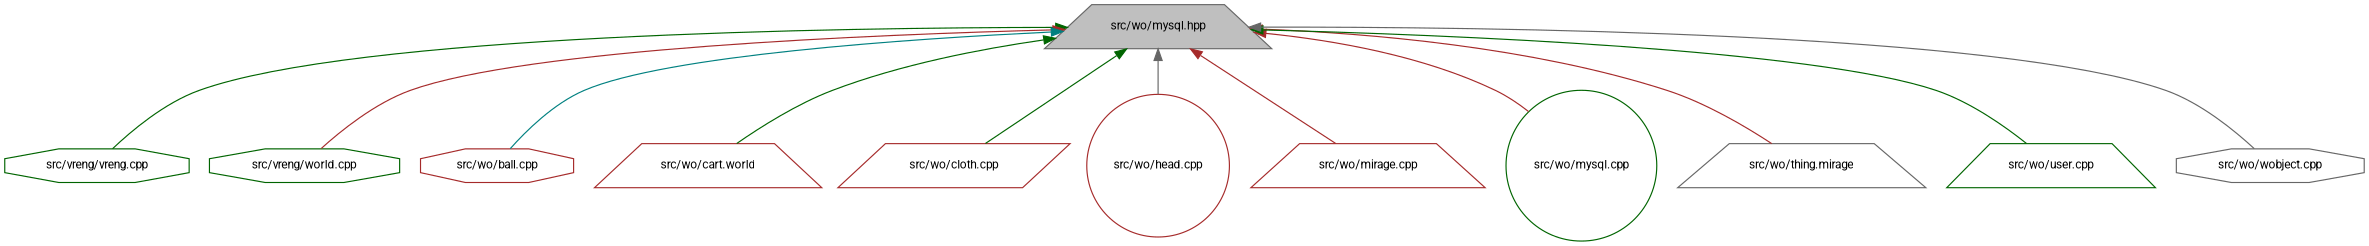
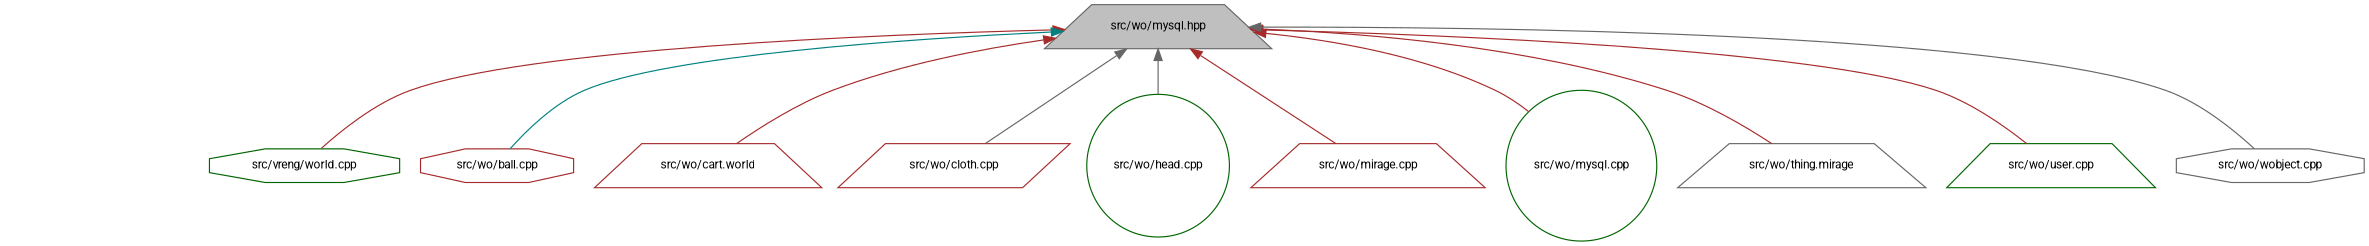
edge "src/wo/user.cpp" -> "src/wo/mysql.hpp": color darkgreen -> brown
edge "src/wo/cart.world" -> "src/wo/mysql.hpp": color darkgreen -> brown
edge "src/wo/cloth.cpp" -> "src/wo/mysql.hpp": color darkgreen -> gray40
node "src/vreng/vreng.cpp": removed
node "src/wo/head.cpp": color brown -> darkgreen
